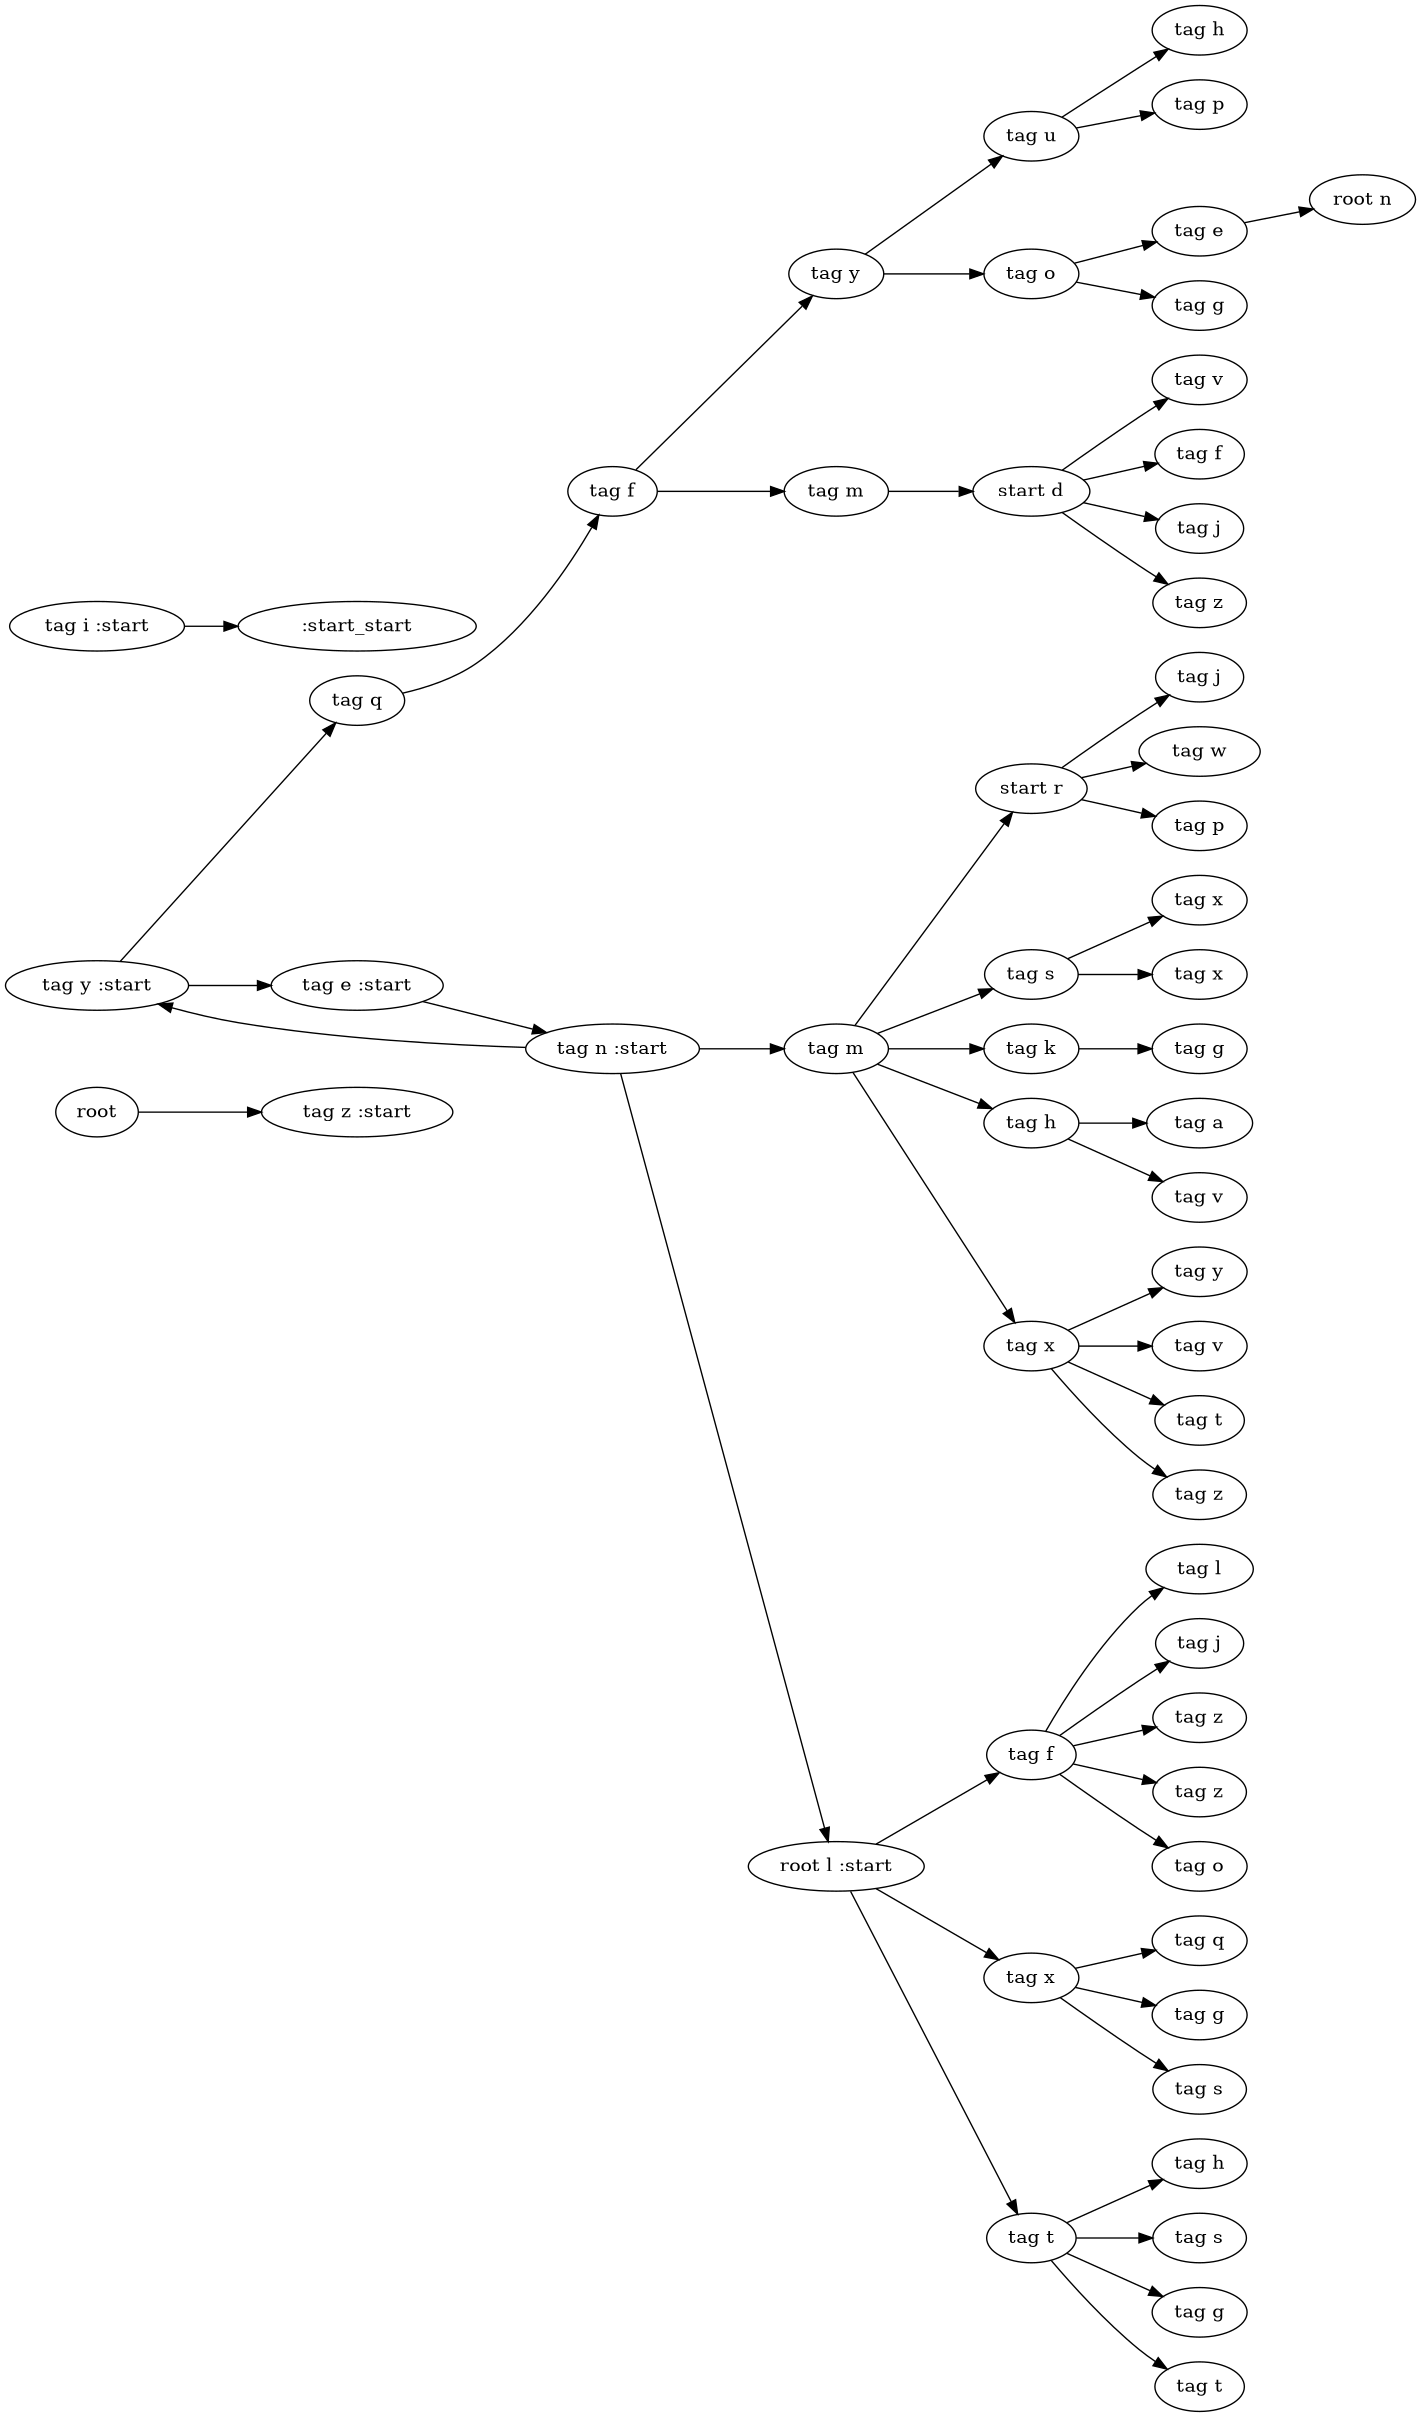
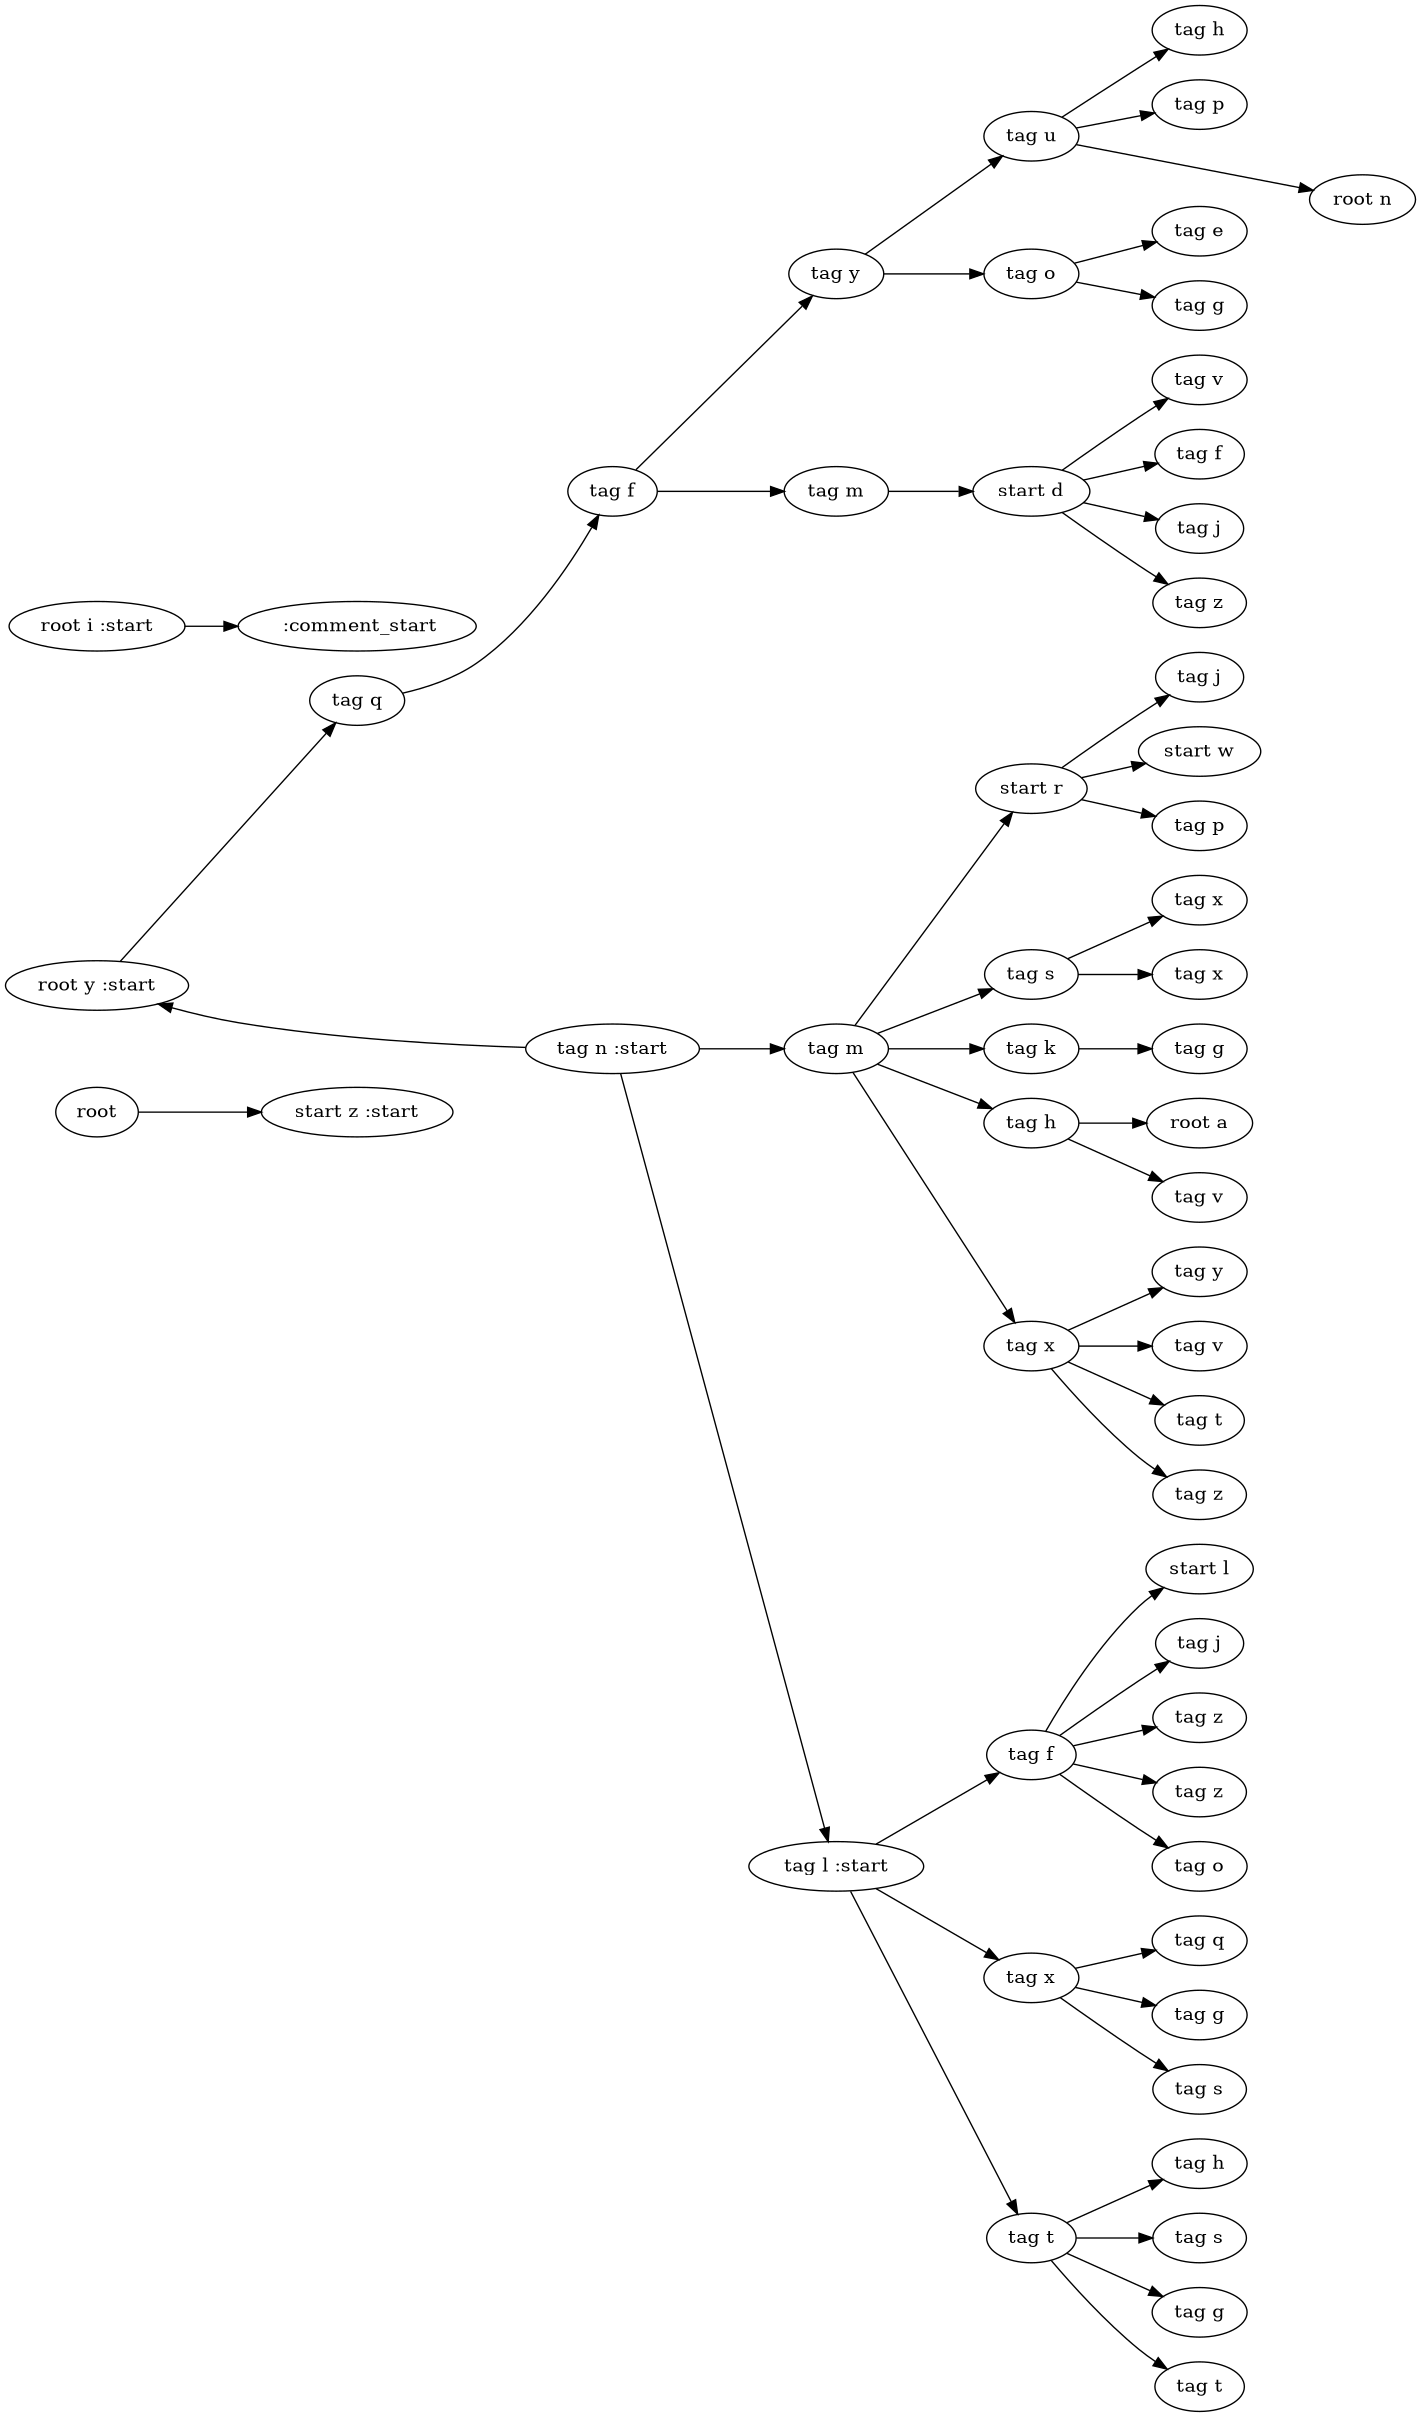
edge "tag e" -> "root n": now "tag u" -> "root n"
node "tag i :start": label "tag i :start" -> "root i :start"
node ":start_start": label ":start_start" -> ":comment_start"
node "tag w": label "tag w" -> "start w"
node "tag y :start": label "tag y :start" -> "root y :start"
node "tag e :start": removed
node "tag z :start": label "tag z :start" -> "start z :start"
node "tag a": label "tag a" -> "root a"
node "tag l": label "tag l" -> "start l"
node "root l :start": label "root l :start" -> "tag l :start"
